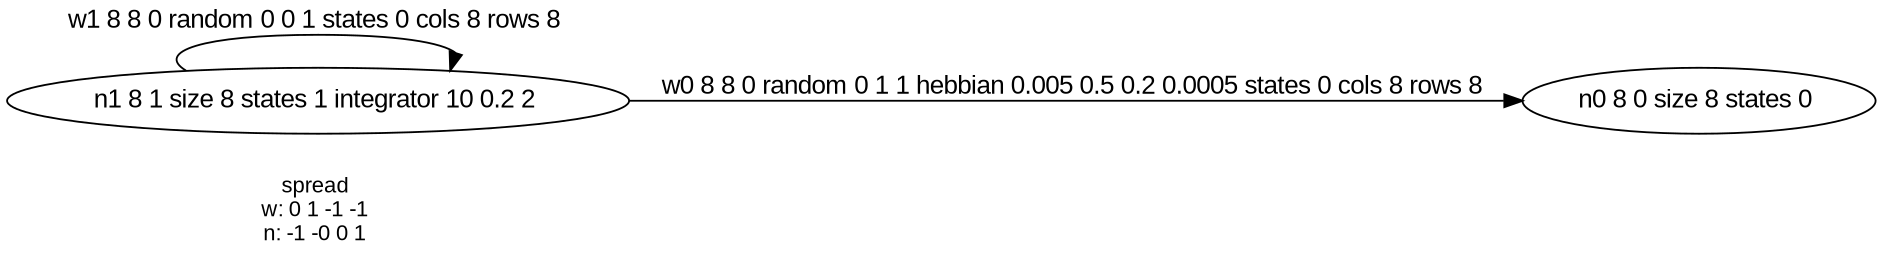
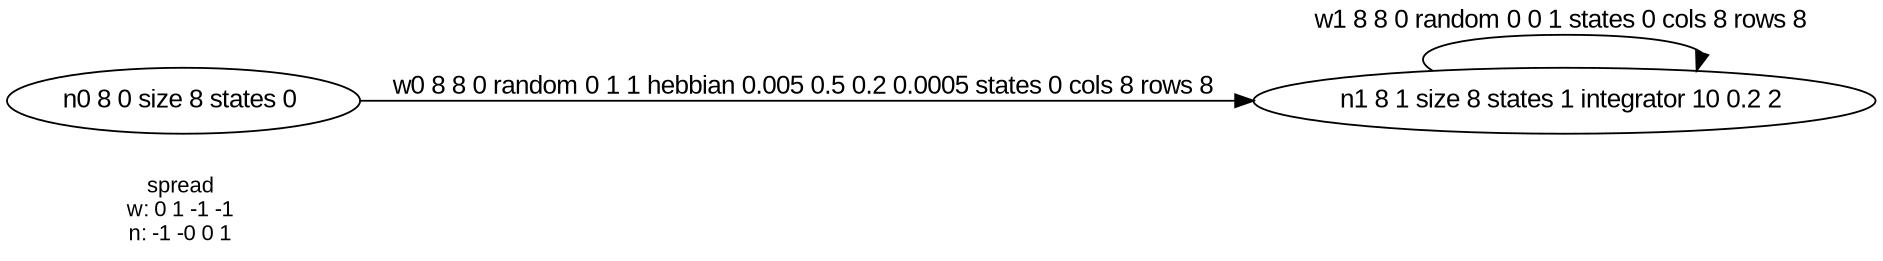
edge "n1 8 1 size 8 states 1 integrator 10 0.2 2" -> "n0 8 0 size 8 states 0": reversed
